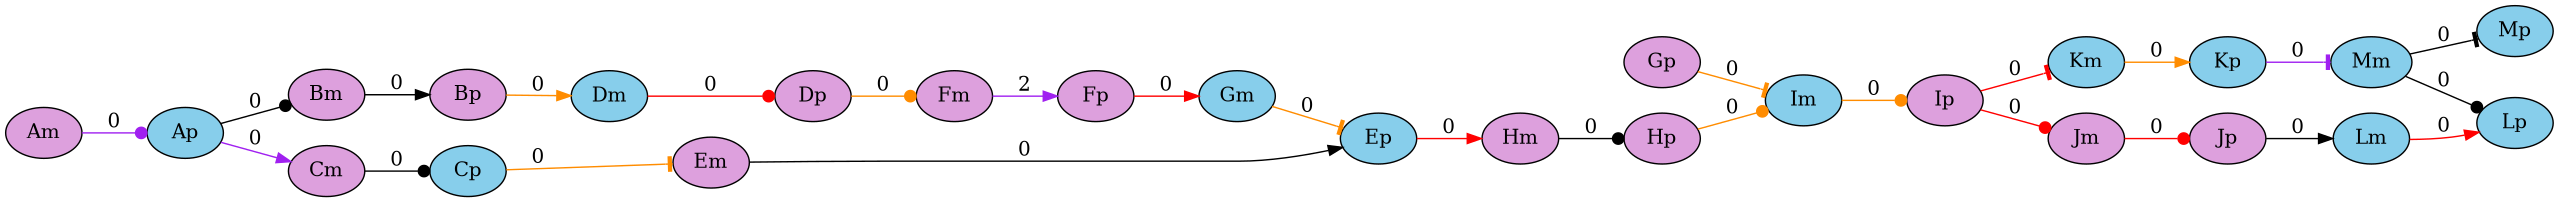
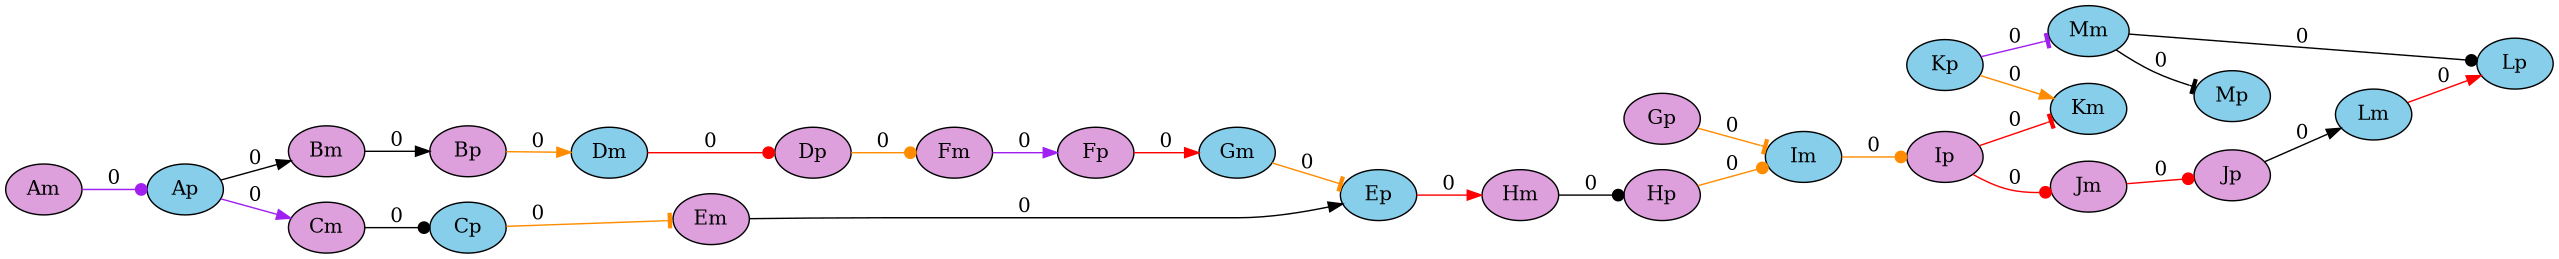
edge "Km" -> "Kp": reversed
edge "Fm" -> "Fp": label "2" -> "0"
edge "Ap" -> "Bm": arrowhead dot -> normal
